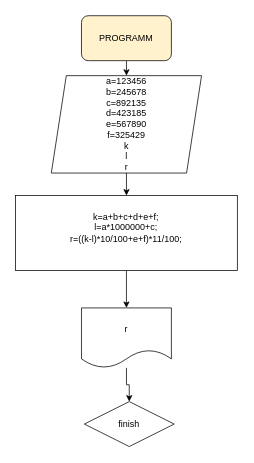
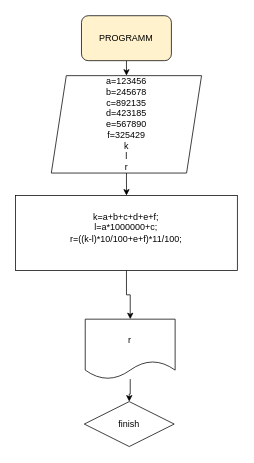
node "r": moved (127, 338) -> (130, 349)
